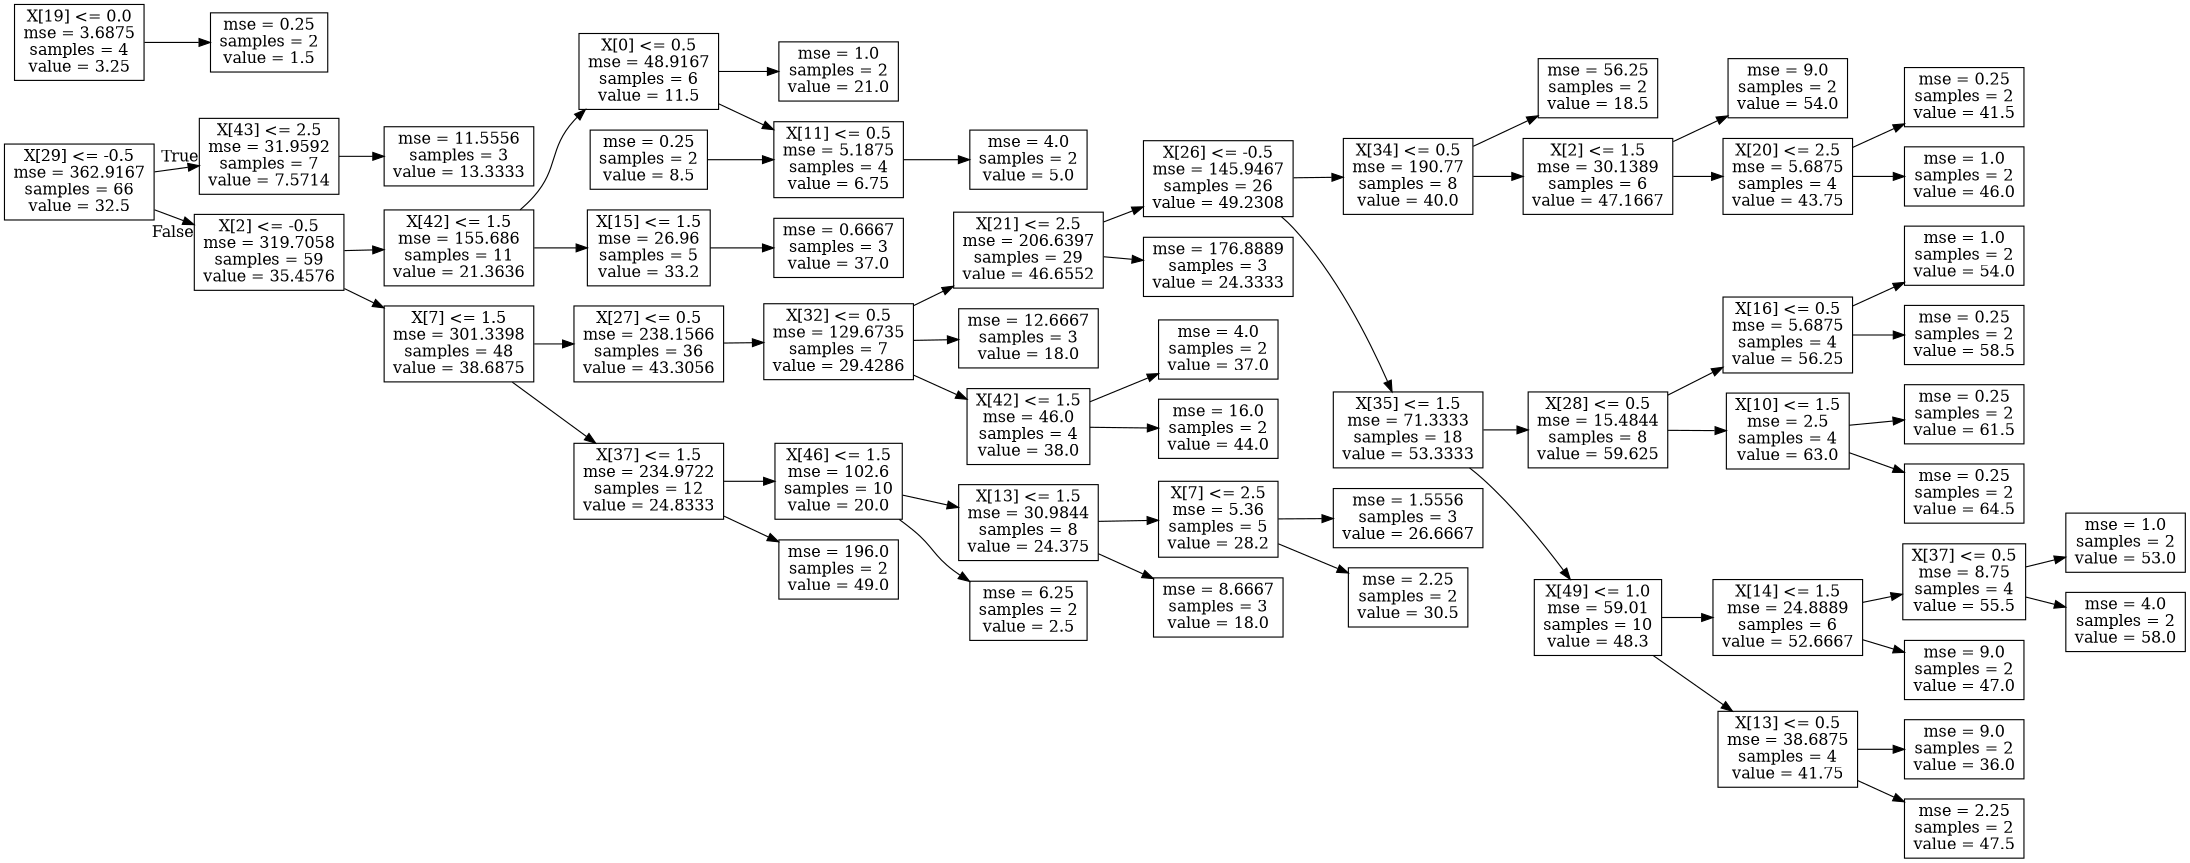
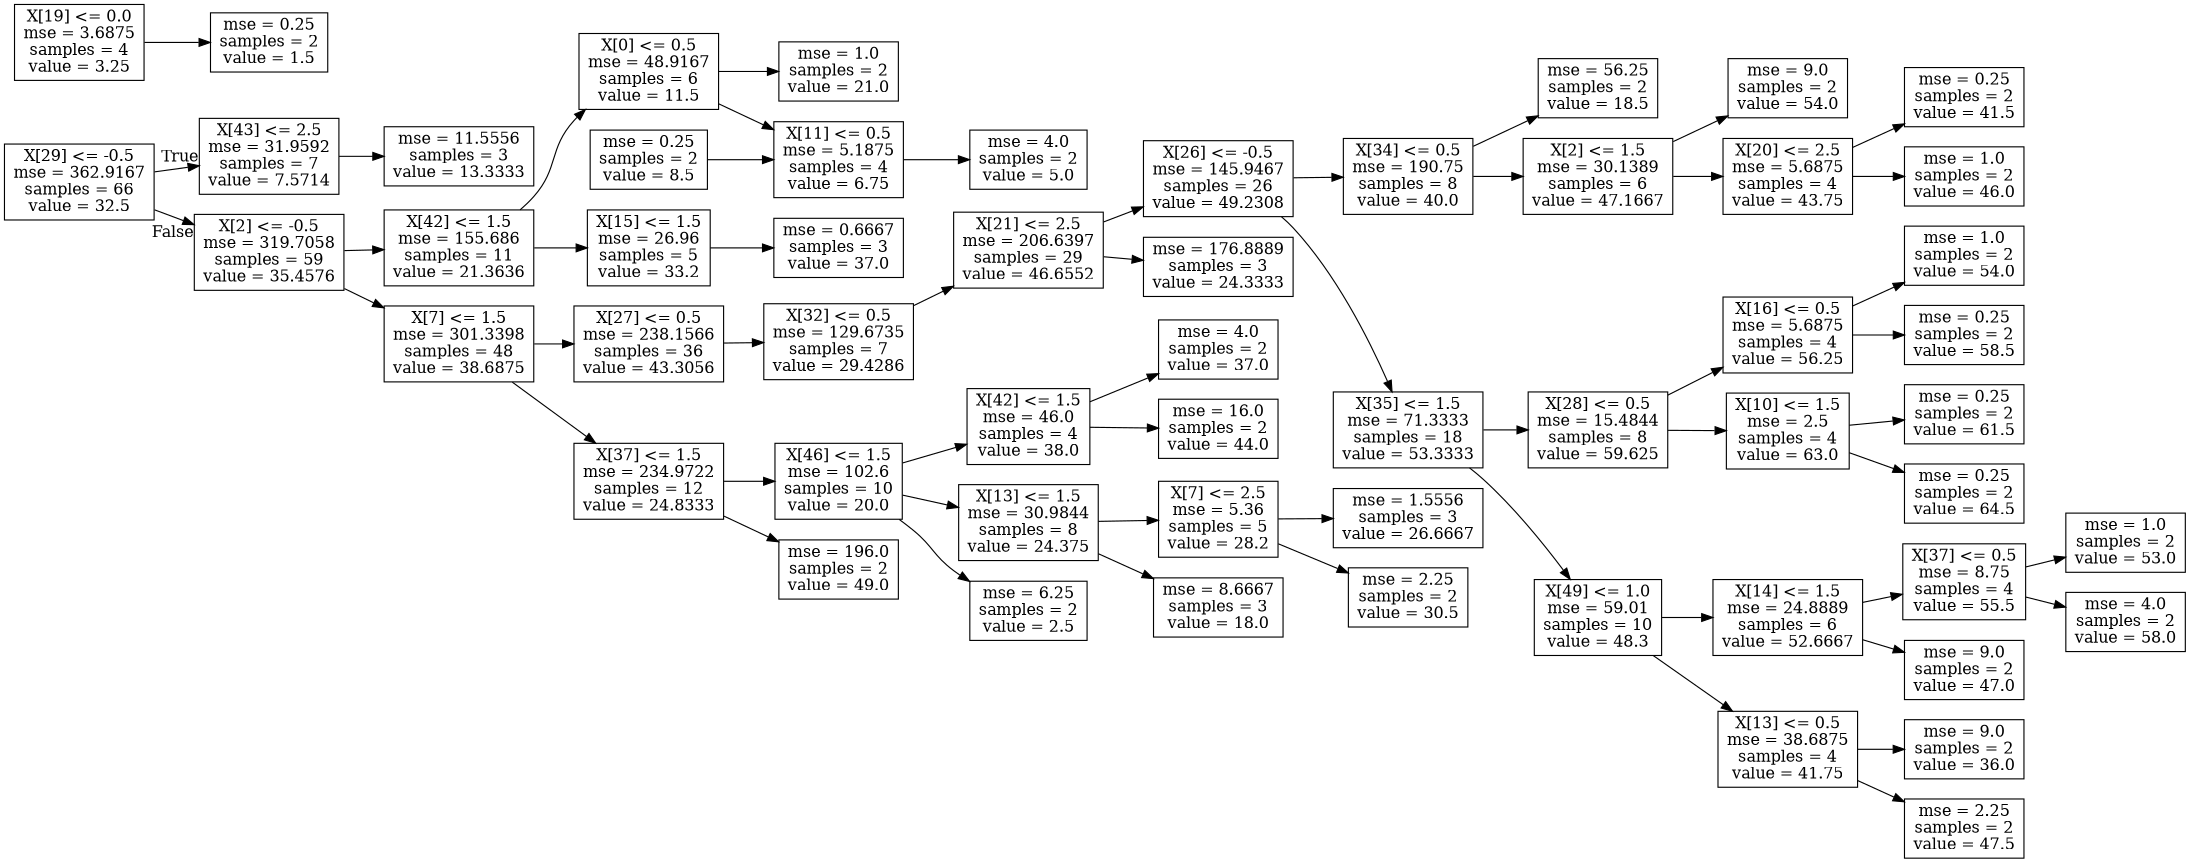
node "X[34] <= 0.5 mse = 190.77 samples = 8 value = 40.0": label "X[34] <= 0.5 mse = 190.77 samples = 8 value = 40.0" -> "X[34] <= 0.5 mse = 190.75 samples = 8 value = 40.0"
node "mse = 12.6667 samples = 3 value = 18.0": removed
edge "X[32] <= 0.5 mse = 129.6735 samples = 7 value = 29.4286" -> "X[42] <= 1.5 mse = 46.0 samples = 4 value = 38.0": now "X[46] <= 1.5 mse = 102.6 samples = 10 value = 20.0" -> "X[42] <= 1.5 mse = 46.0 samples = 4 value = 38.0"
